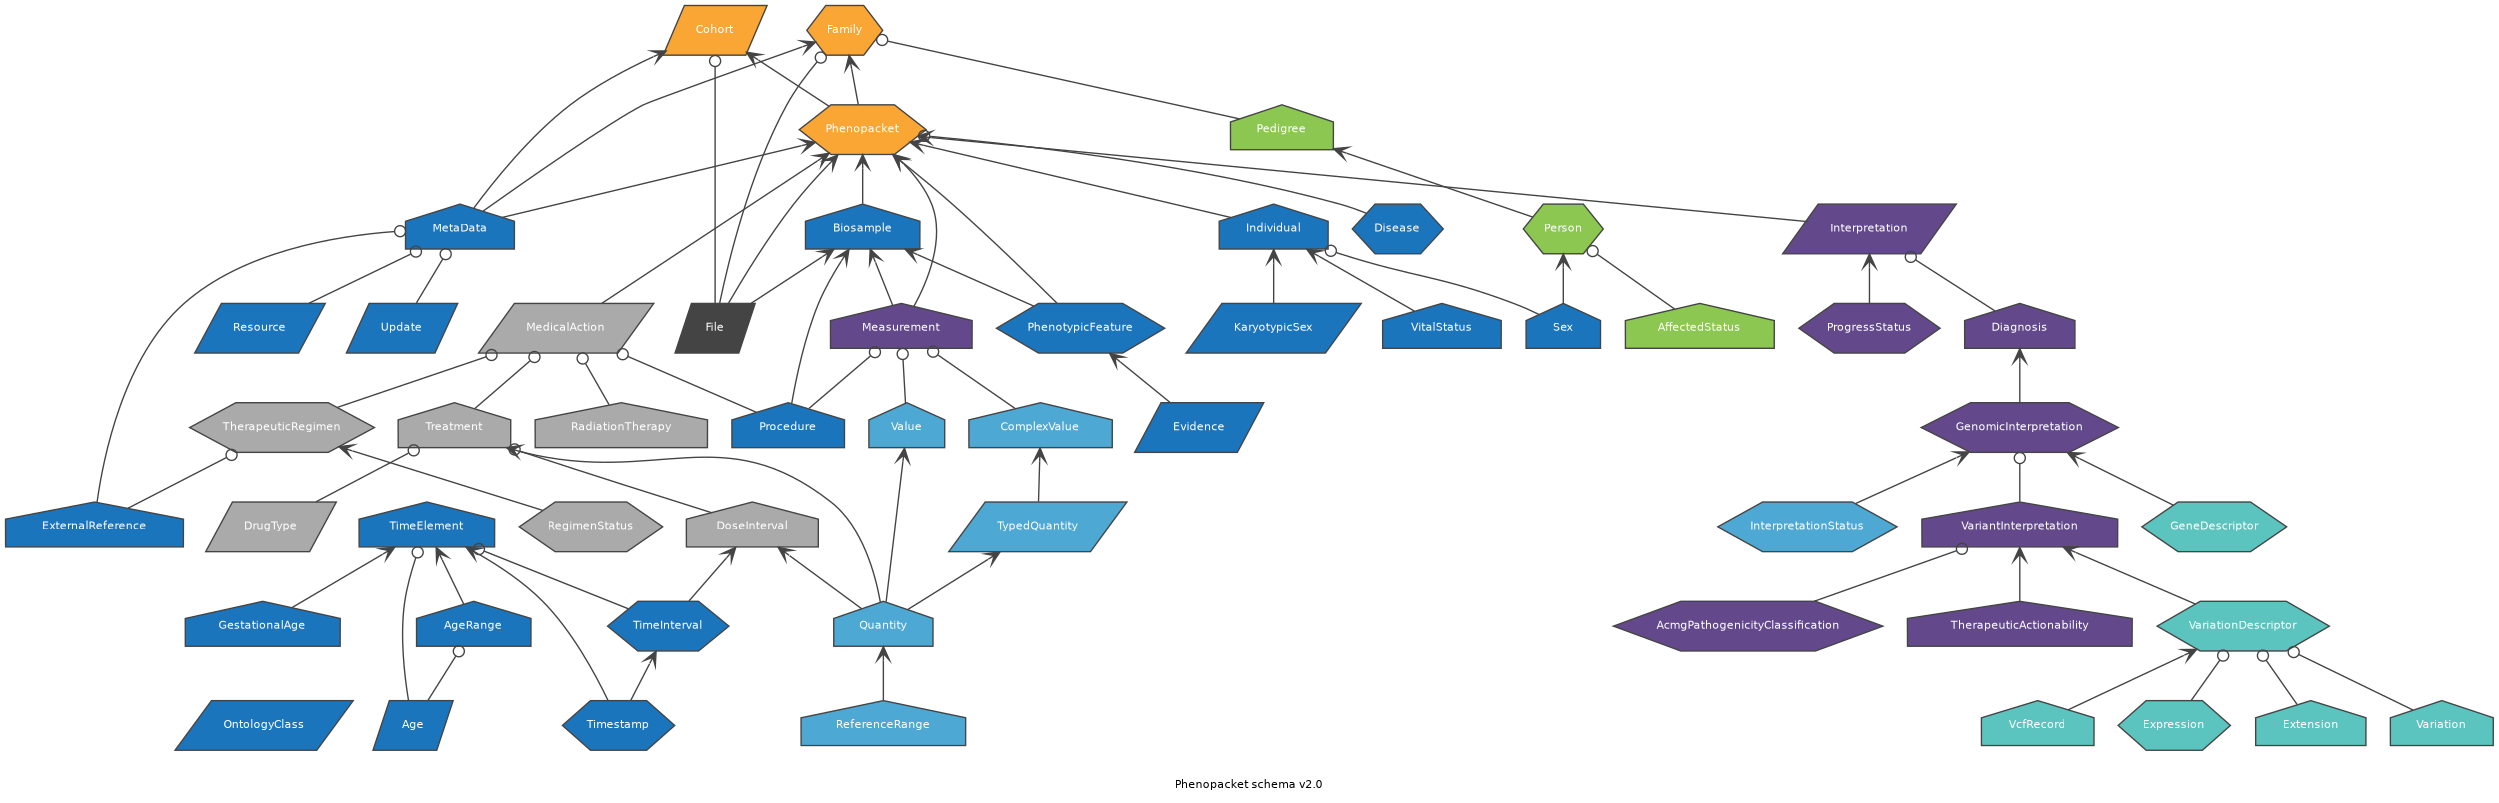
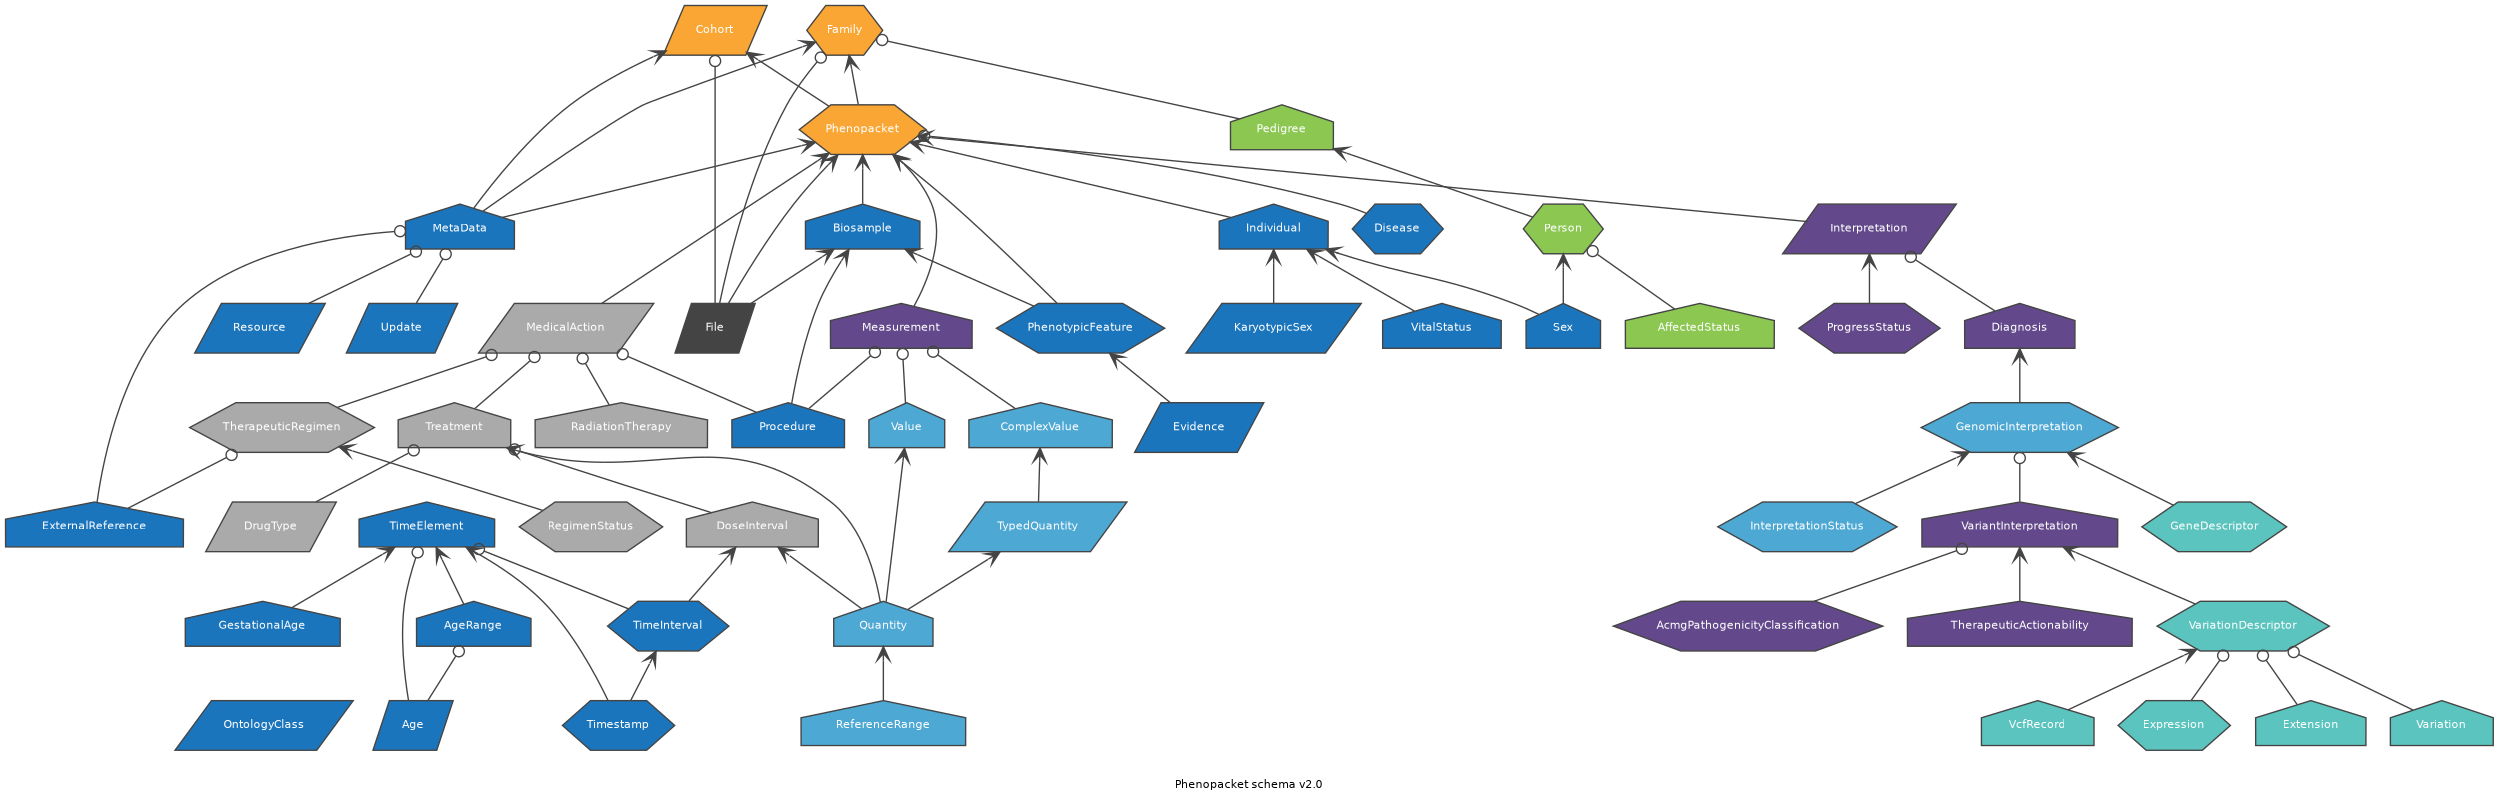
edge "Sex" -> "Individual": arrowhead odot -> vee
edge "Measurement" -> "Biosample": removed
node "GenomicInterpretation": fillcolor #63498b -> #4da8d4
